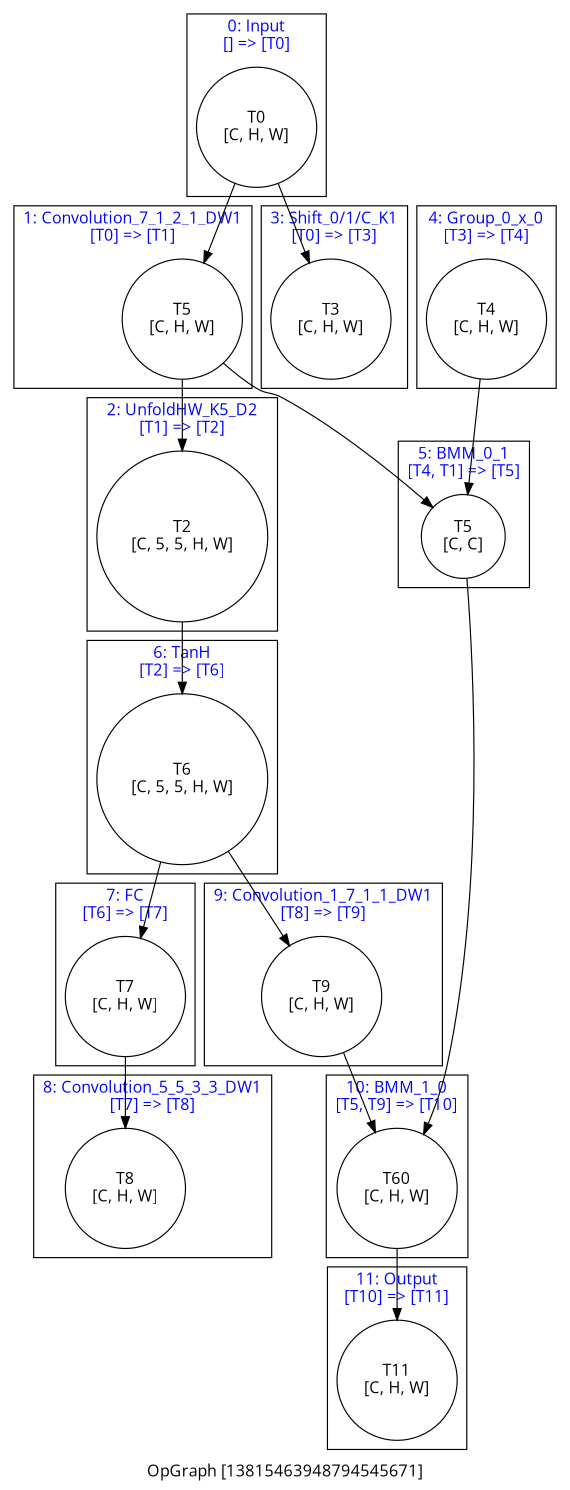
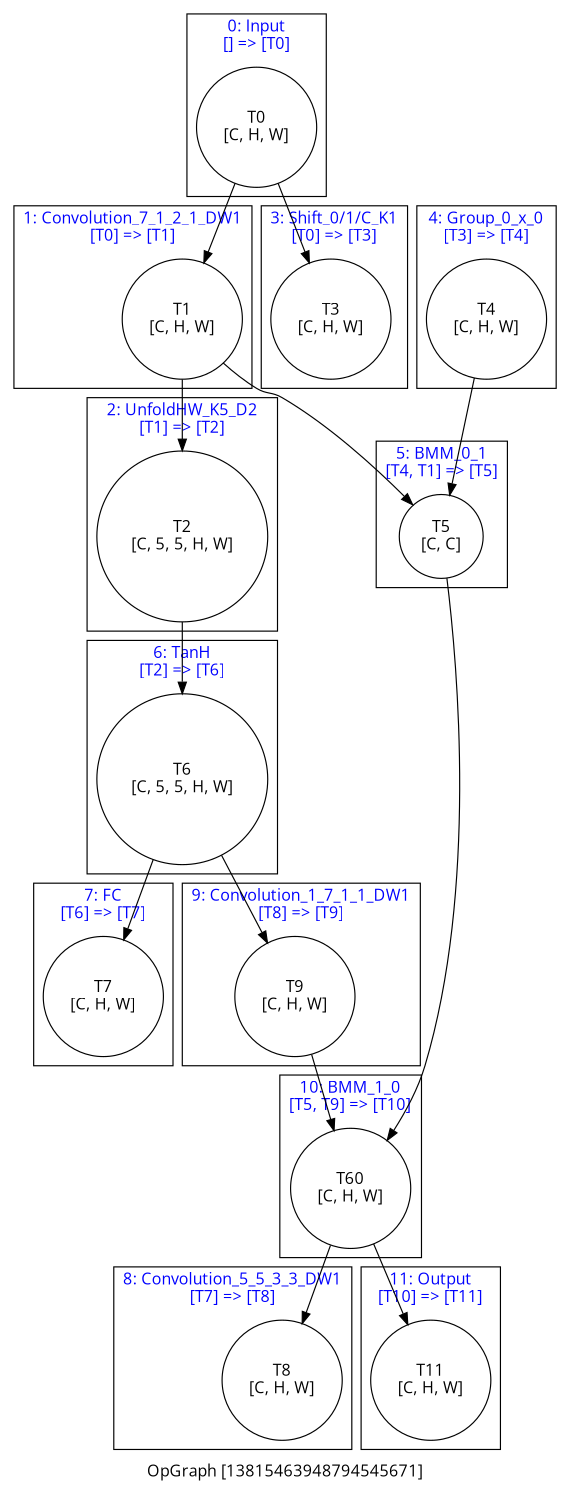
node "T5 [C, H, W]": label "T5 [C, H, W]" -> "T1 [C, H, W]"
edge "T7 [C, H, W]" -> "T8 [C, H, W]": now "T60 [C, H, W]" -> "T8 [C, H, W]"
